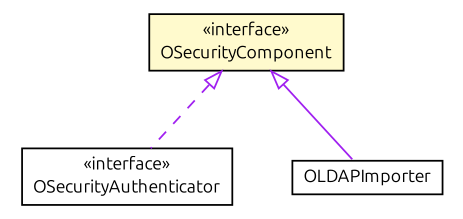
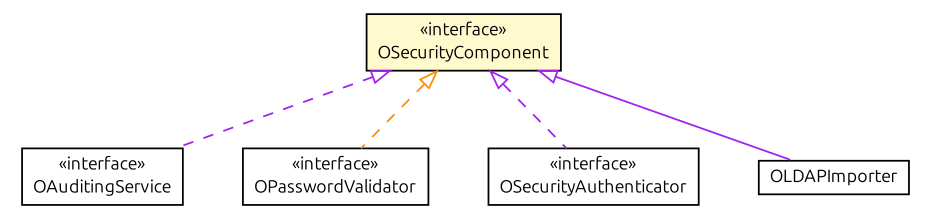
node "OAuditingService": added
node "OPasswordValidator": added
